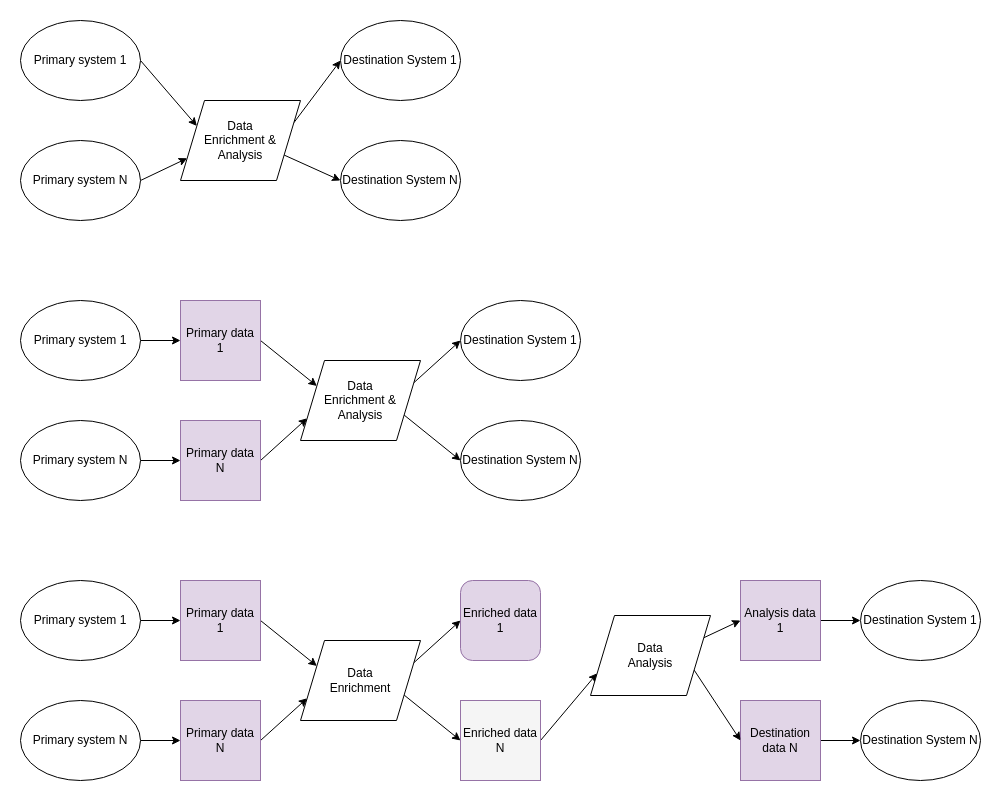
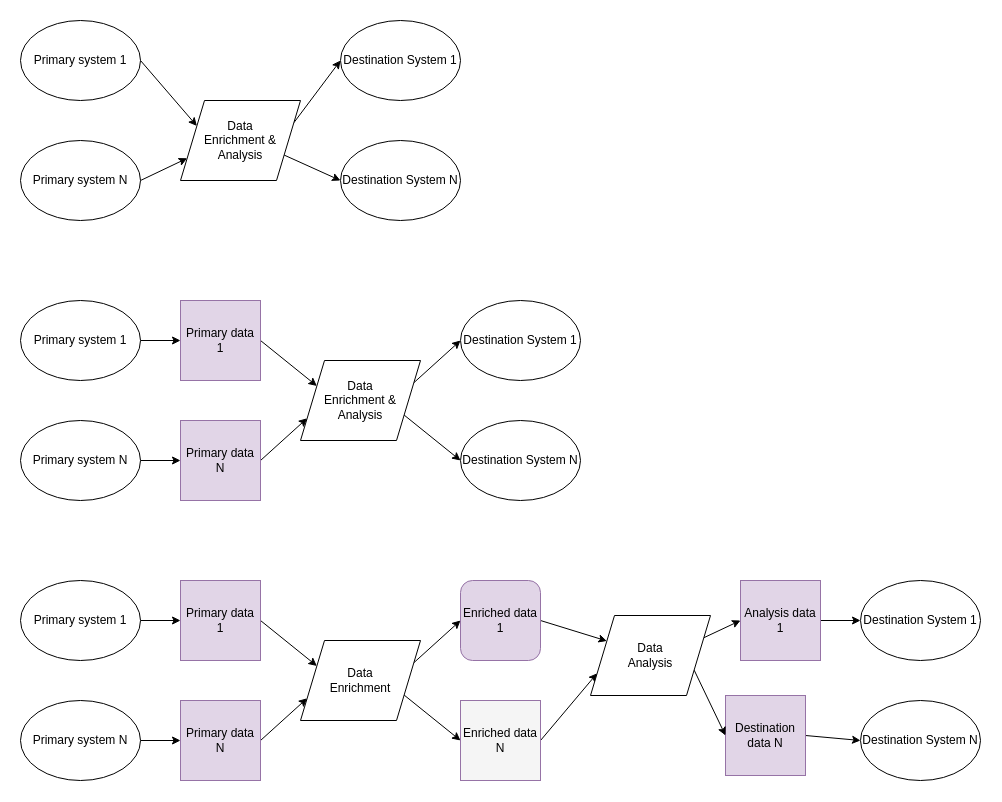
edge "Enriched data 1" -> "Data Analysis": added
node "Destination data N": moved (781, 741) -> (766, 736)
